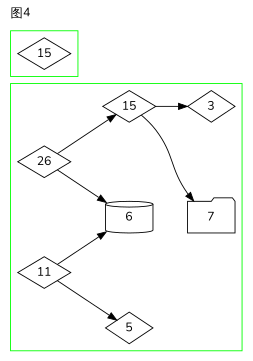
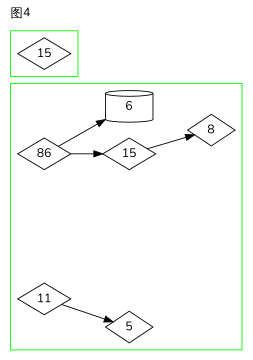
node "3": label "3" -> "8"
node "26": label "26" -> "86"
node "7": removed
edge "11" -> "6": removed
